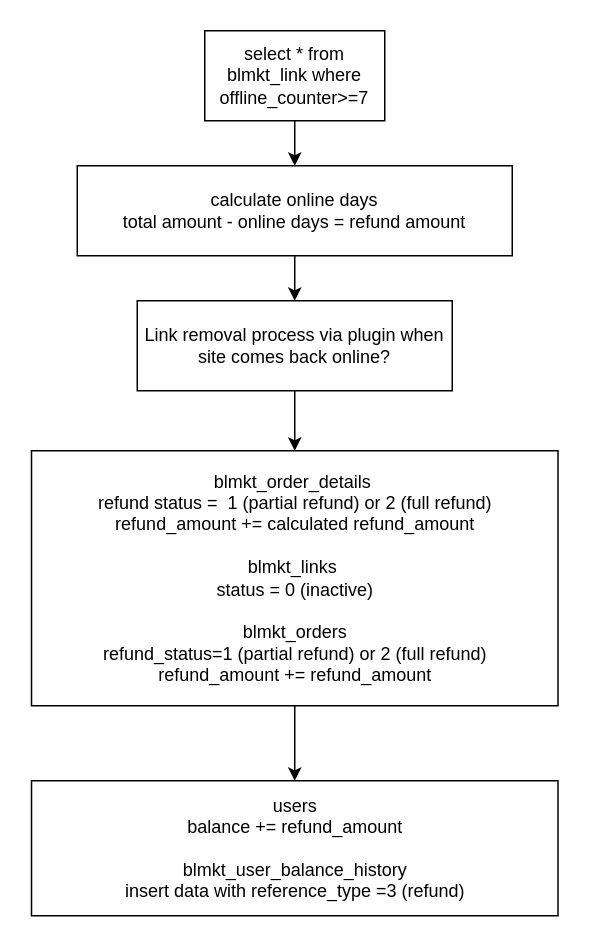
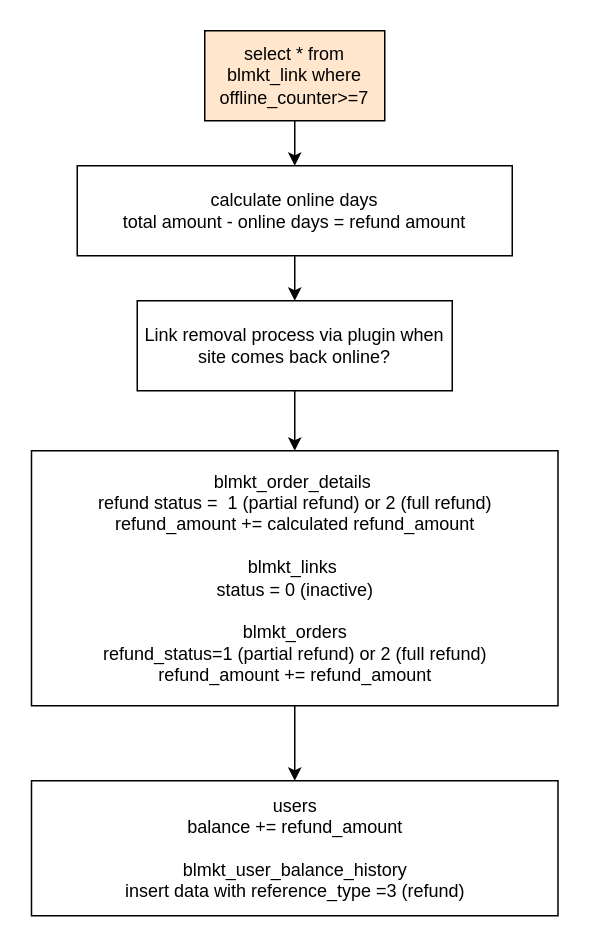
node "select * from blmkt_link where offline_counter>=7": fillcolor #ffffff -> #ffe6cc
